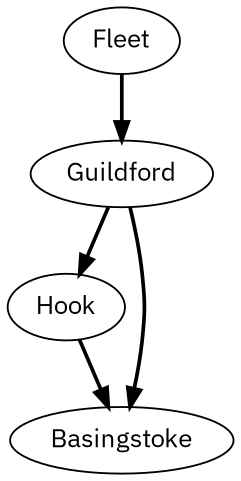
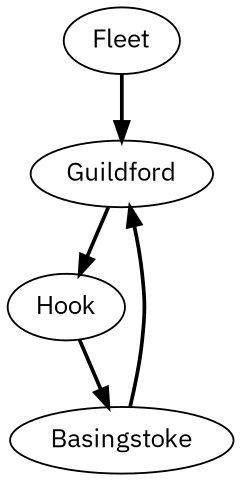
edge "Guildford" -> "Basingstoke": reversed
